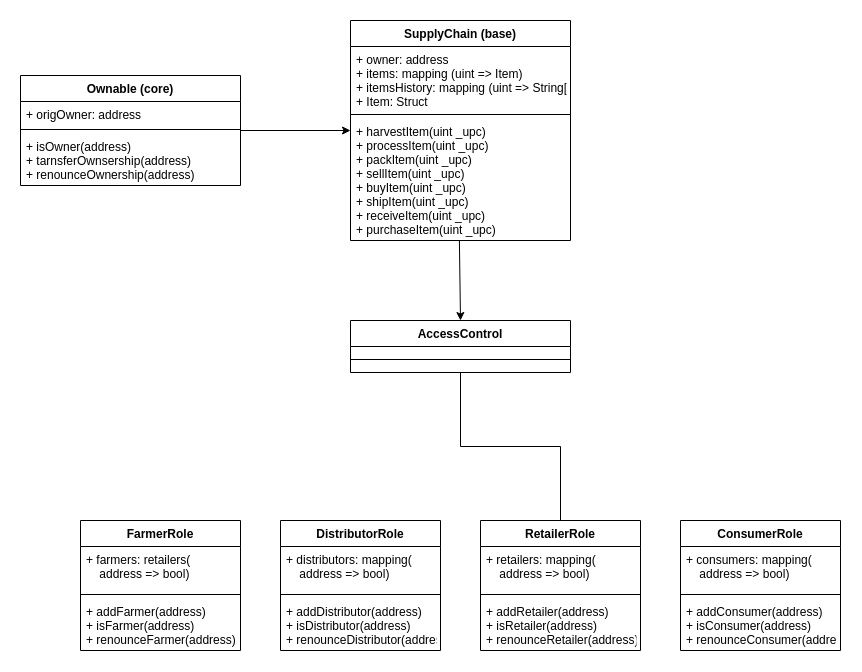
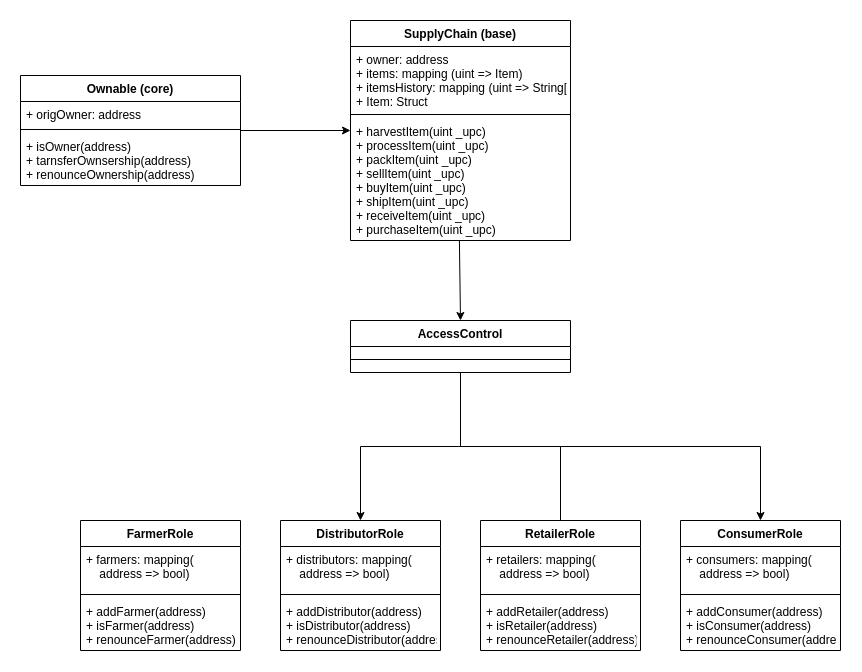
edge "AccessControl" -> "DistributorRole": added
edge "AccessControl" -> "ConsumerRole": added
node "+ farmers: retailers( address => bool)": label "+ farmers: retailers( address => bool)" -> "+ farmers: mapping( address => bool)"
